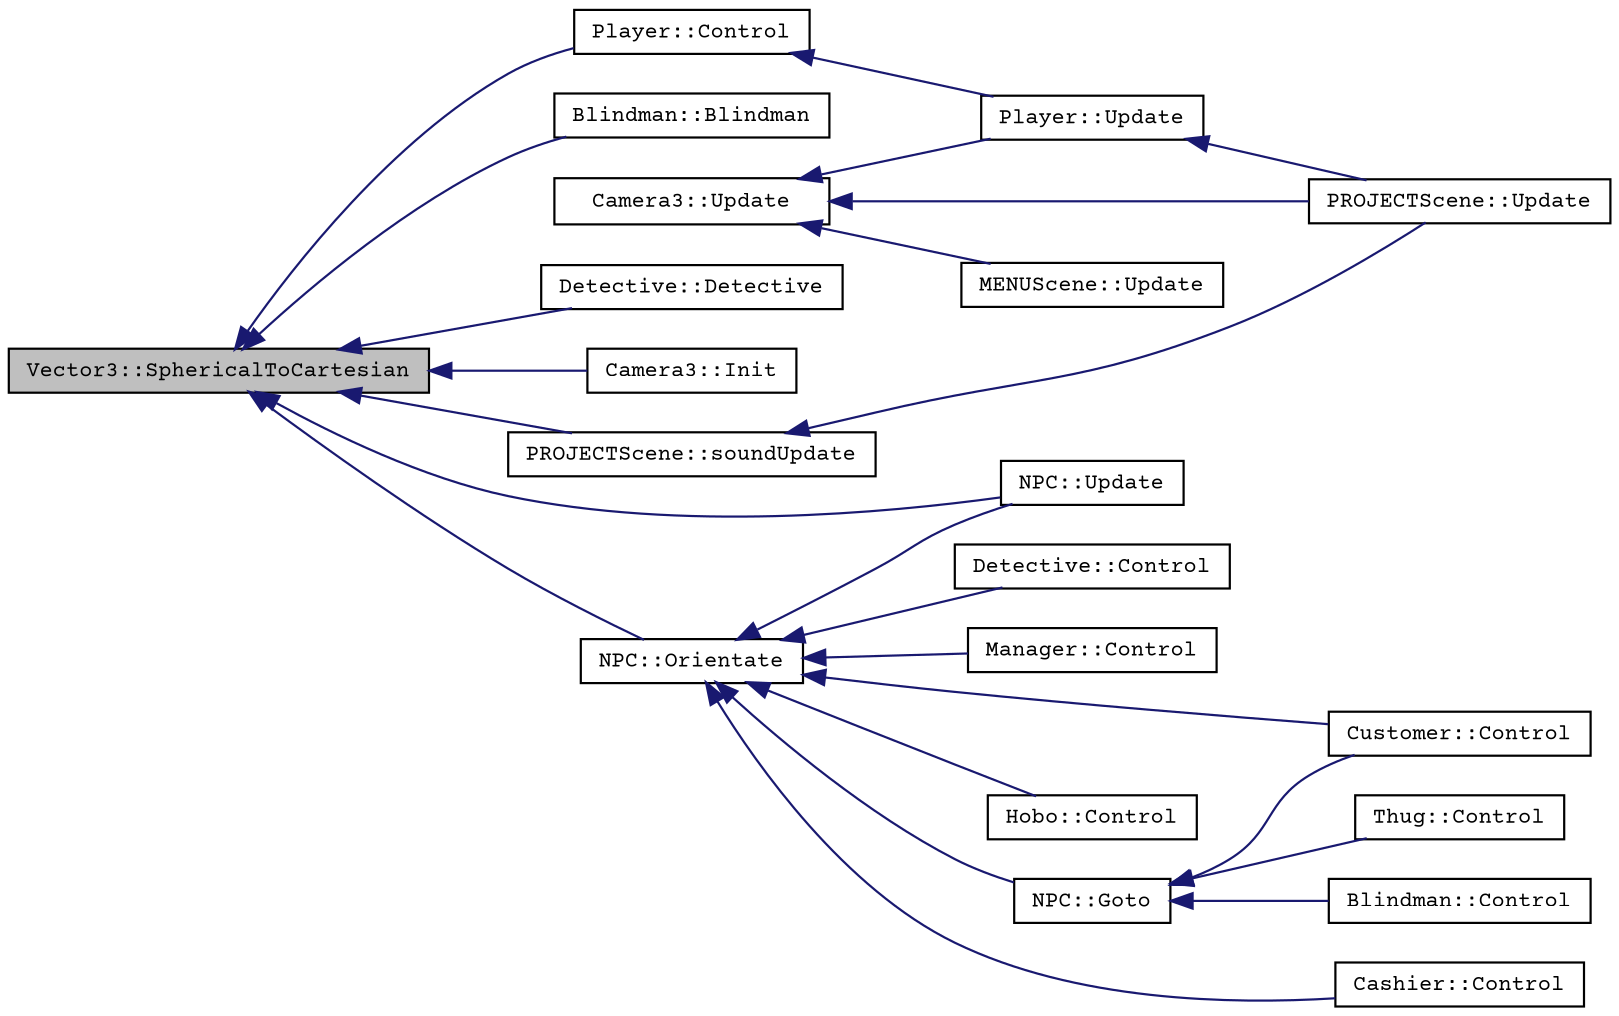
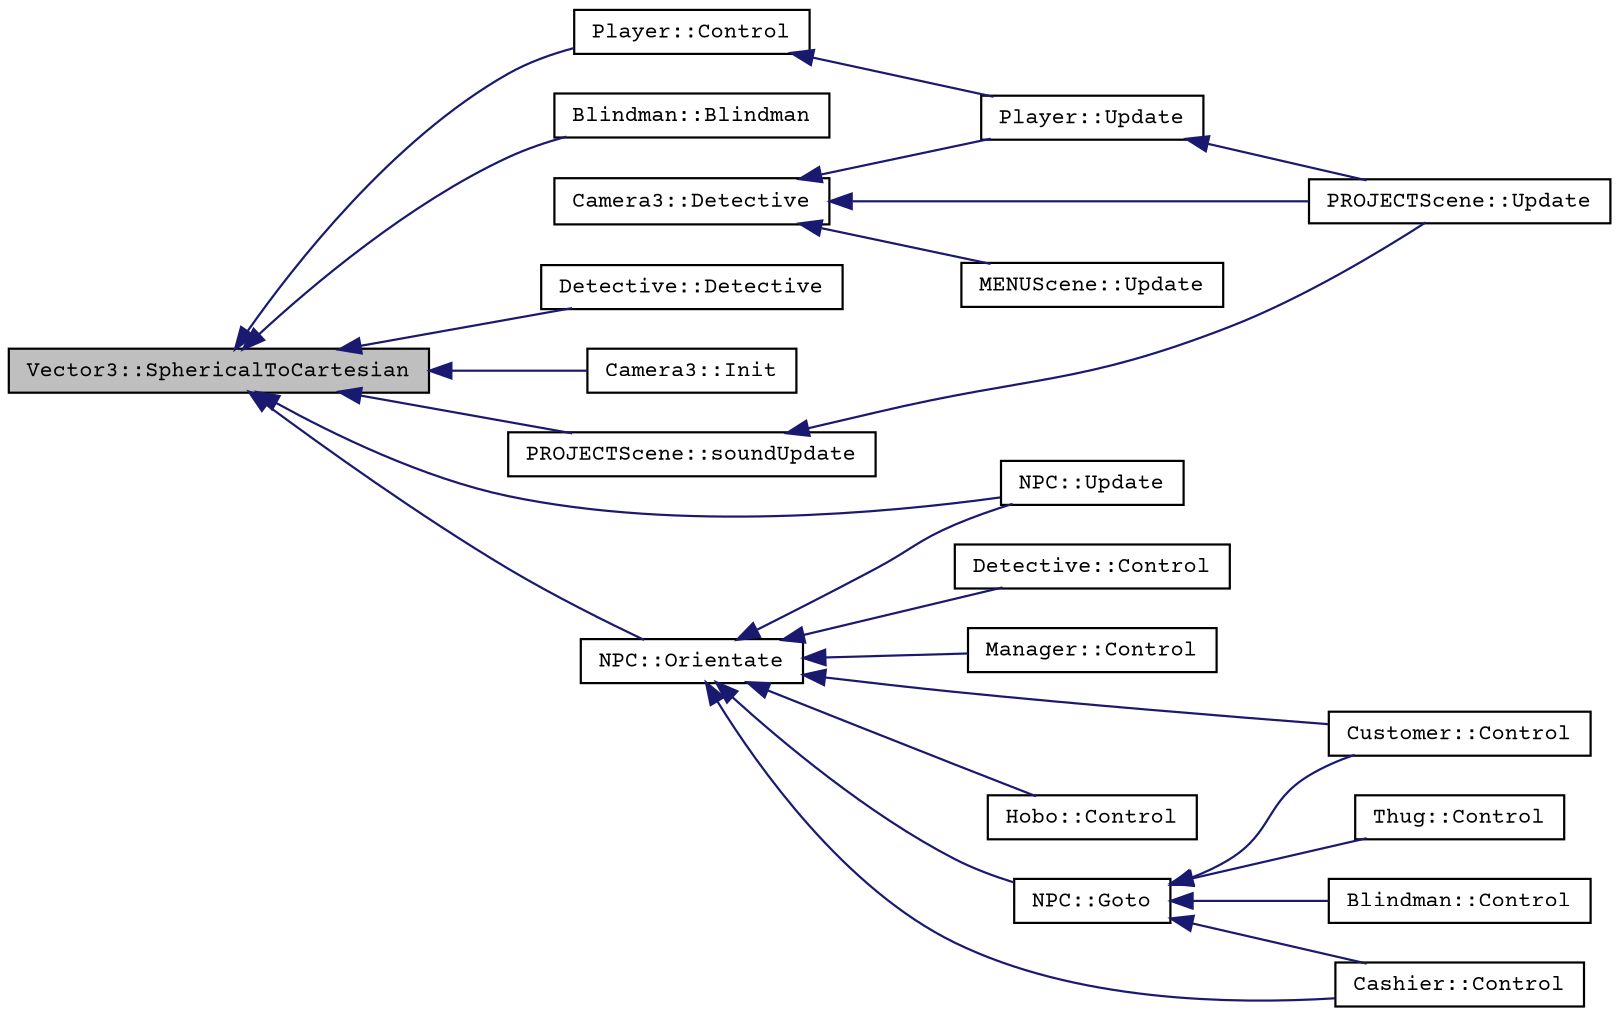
node "Camera3::Update": label "Camera3::Update" -> "Camera3::Detective"
edge "Cashier::Control" -> "NPC::Goto": added
